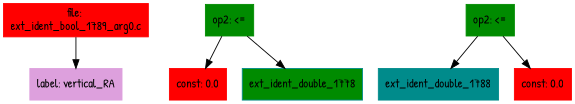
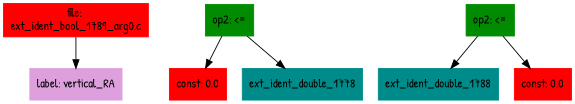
node "ext_ident_double_1778": fillcolor green4 -> cyan4
